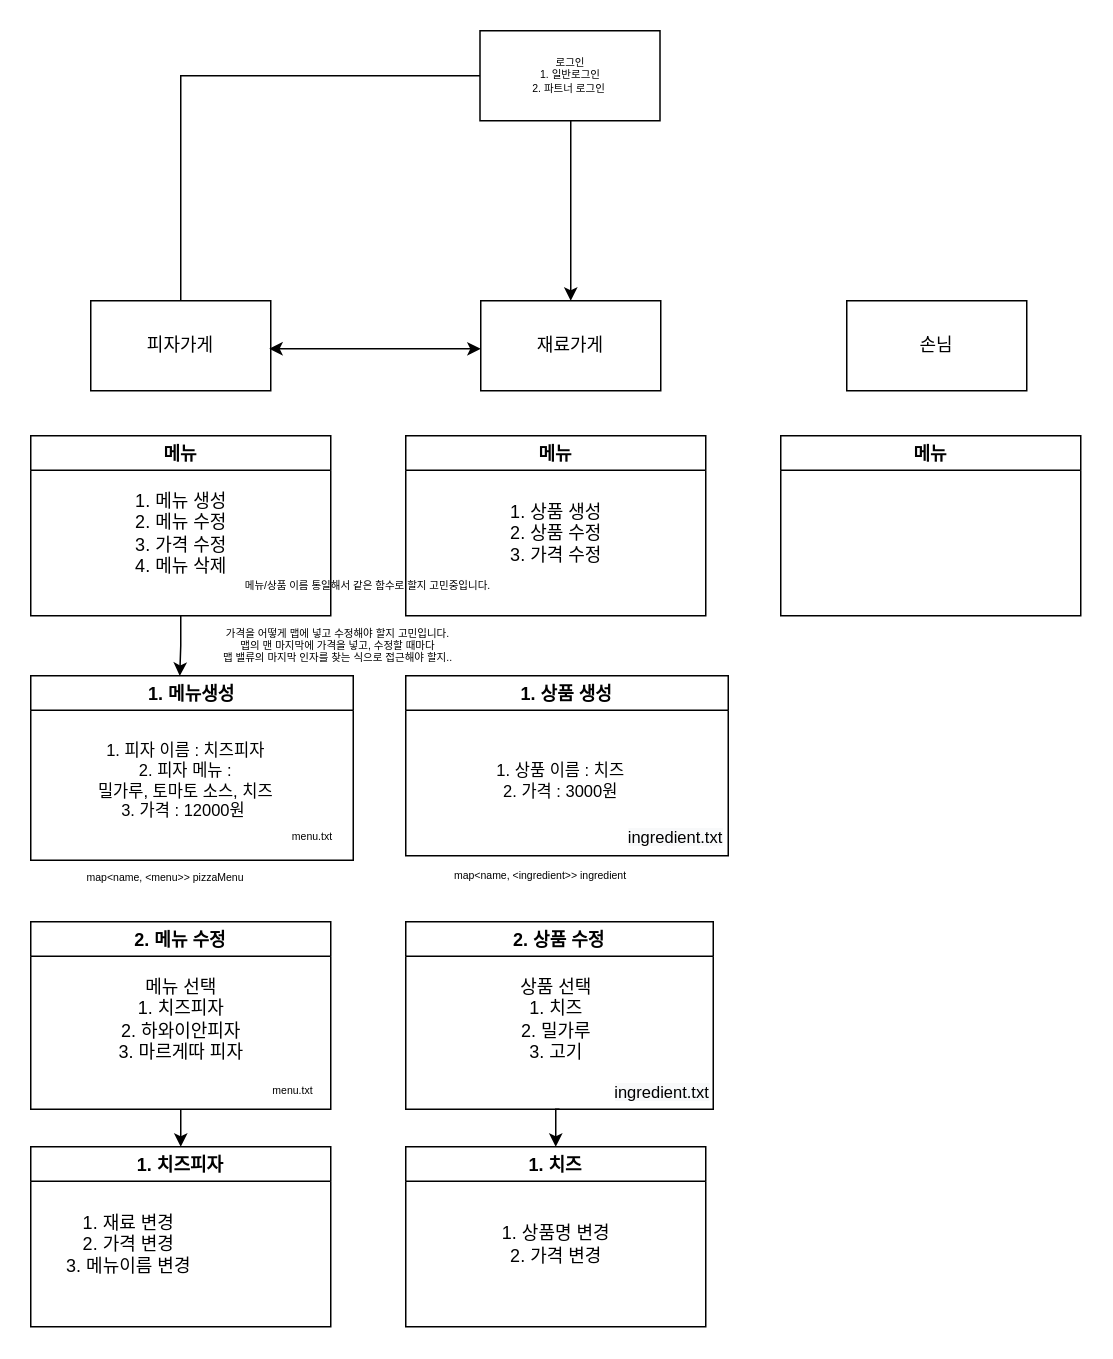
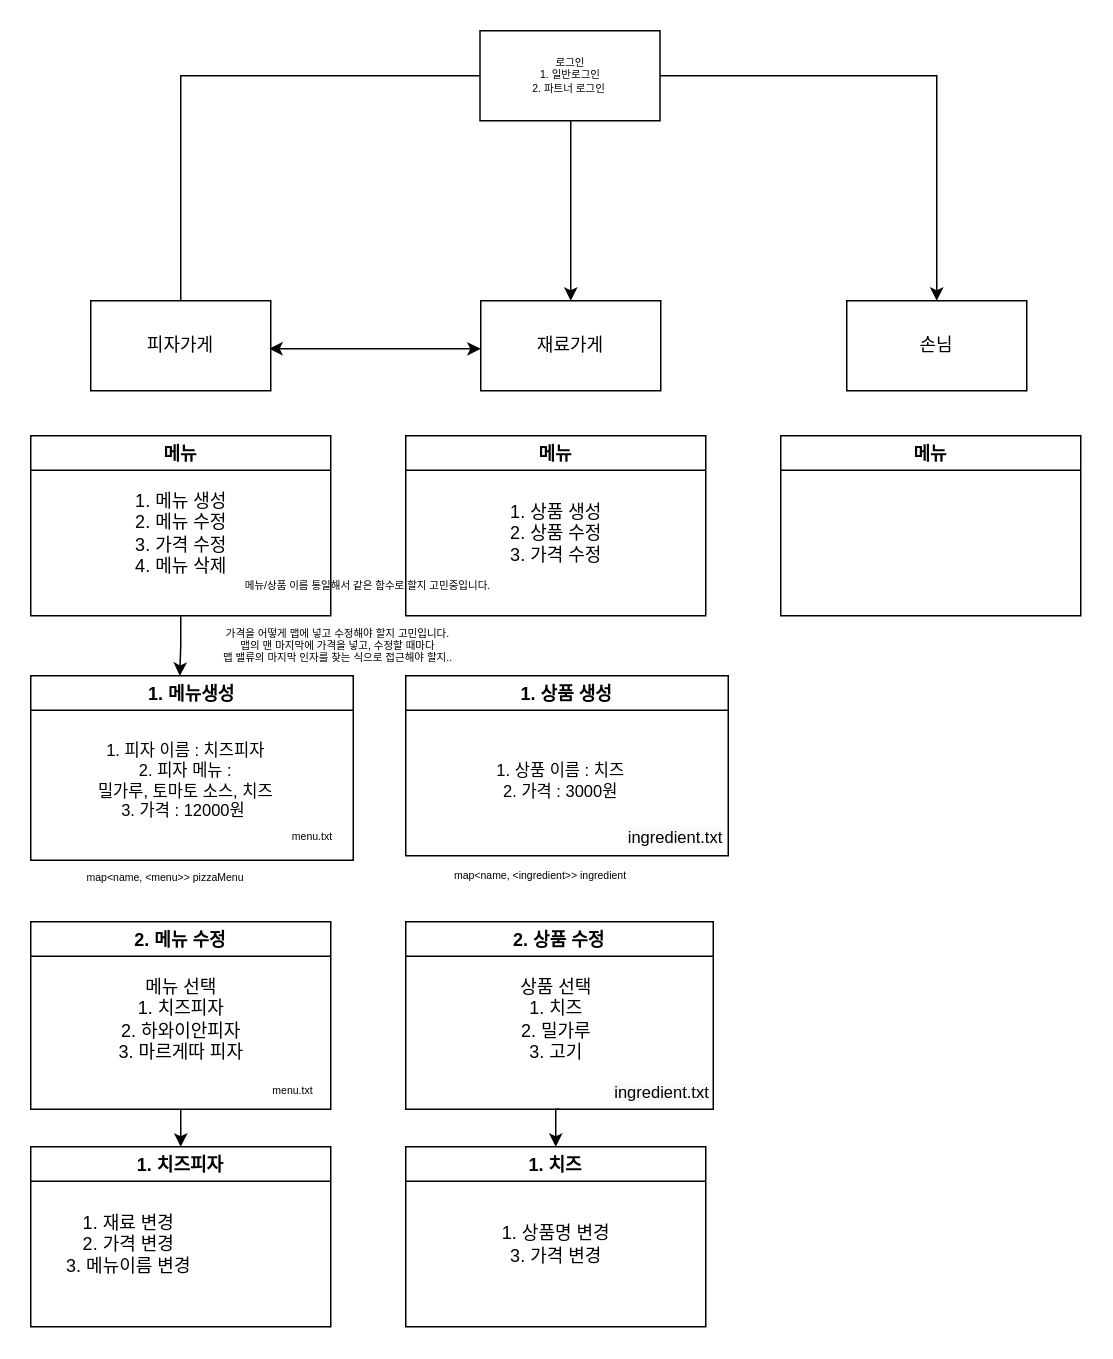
edge "로그인 1. 일반로그인 2. 파트너 로그인" -> "손님": added
node "1. 상품명 변경 2. 가격 변경": label "1. 상품명 변경 2. 가격 변경" -> "1. 상품명 변경 3. 가격 변경"
